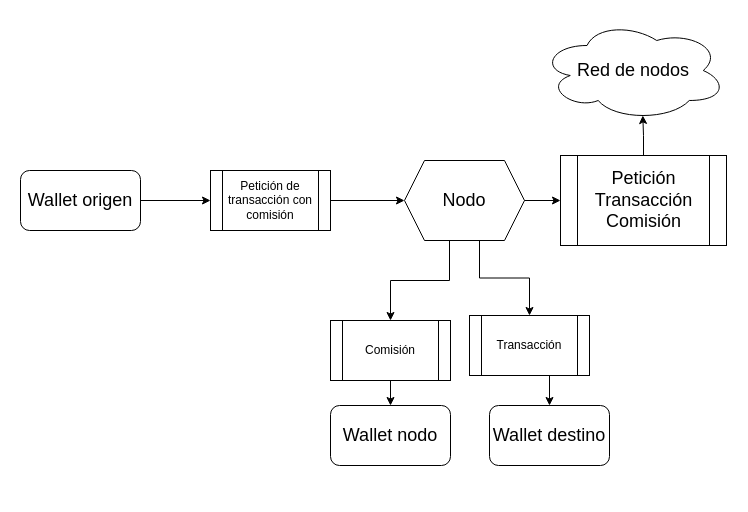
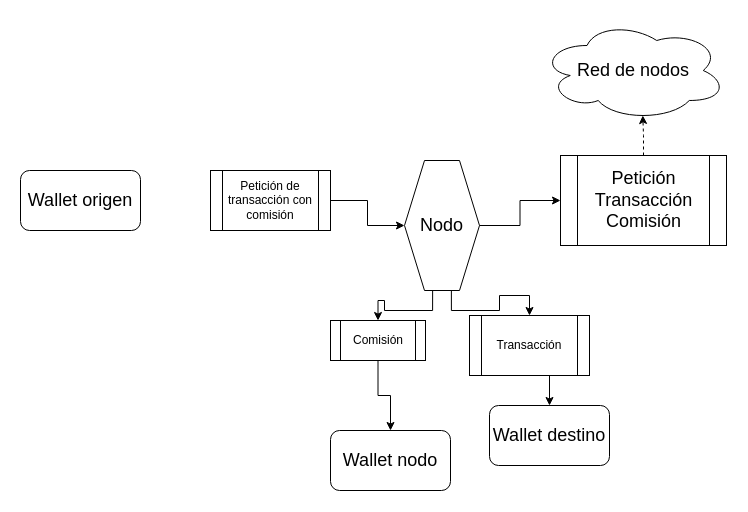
edge "Petición Transacción Comisión" -> "Red de nodos": style solid -> dashed
edge "Wallet origen" -> "Petición de transacción con comisión": removed
node "Nodo": size 120x80 -> 75x130
node "Comisión": size 120x60 -> 95x40
node "Wallet nodo": moved (391, 436) -> (391, 461)
